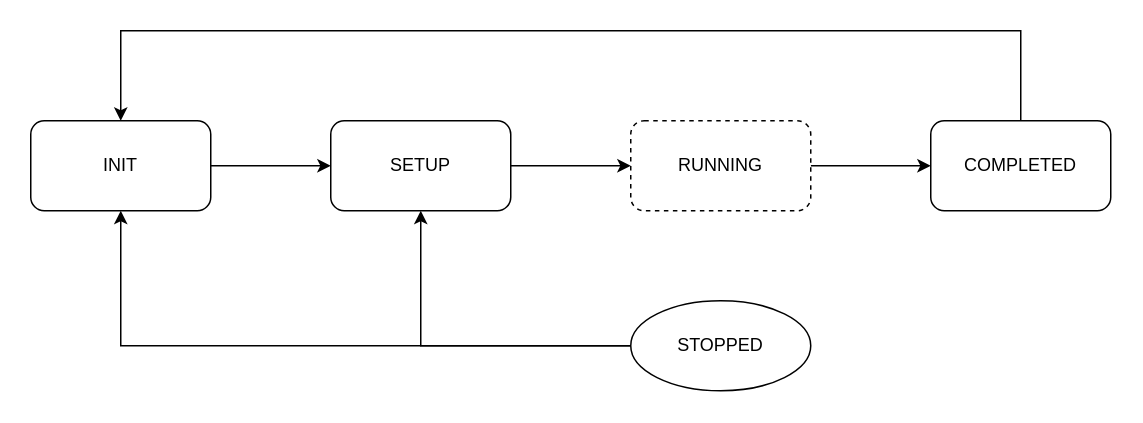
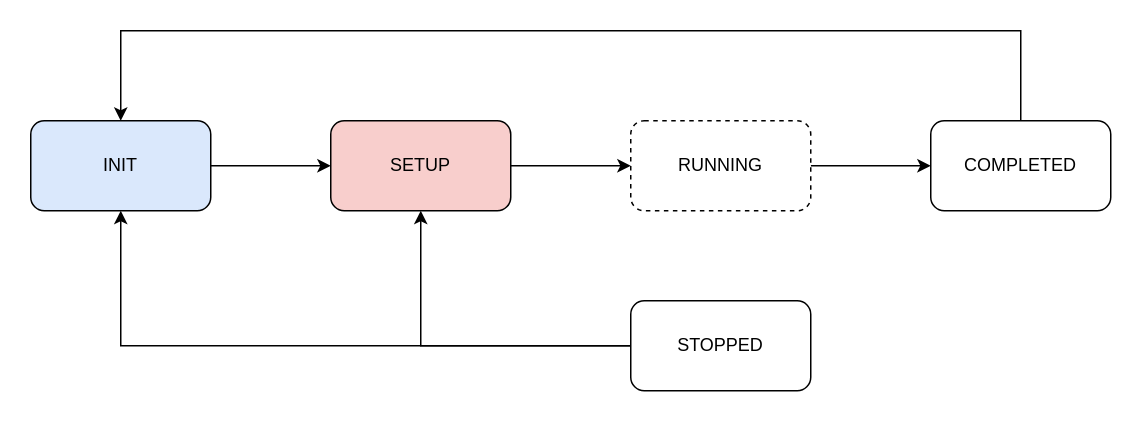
node "INIT": fillcolor #ffffff -> #dae8fc
node "SETUP": fillcolor #ffffff -> #f8cecc
node "STOPPED": shape ellipse -> rounded rectangle
